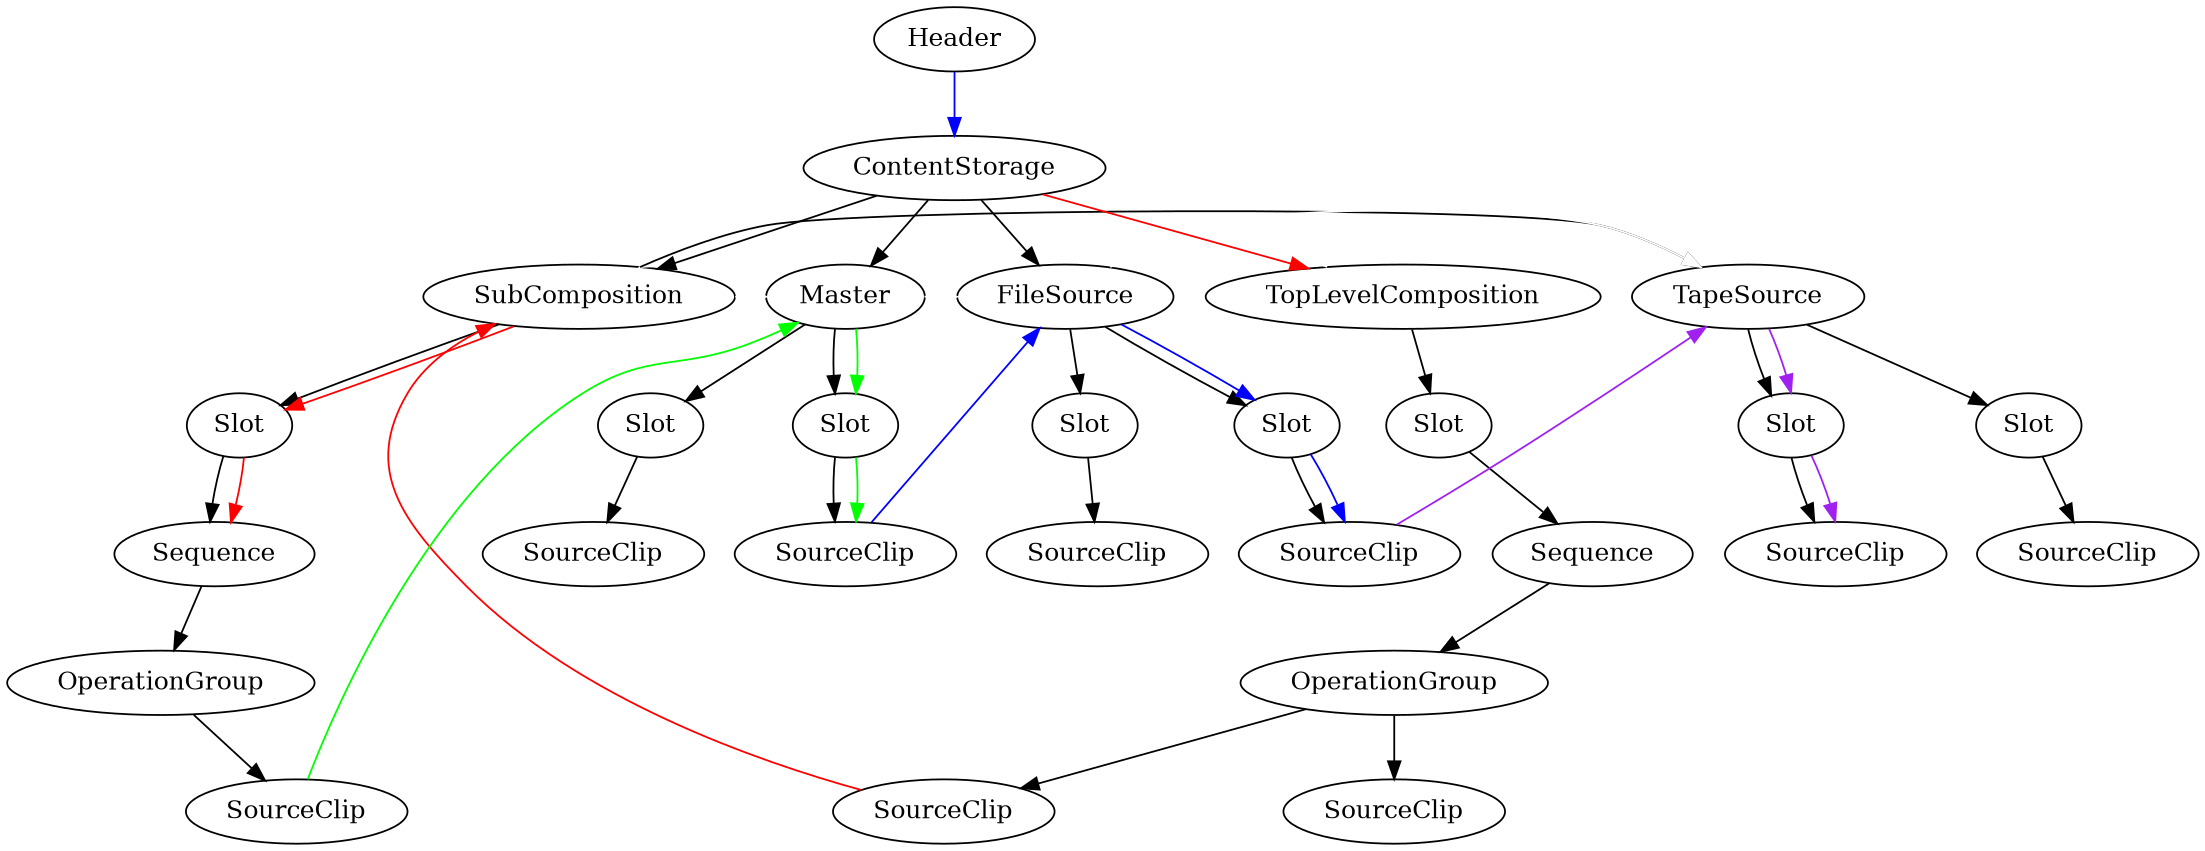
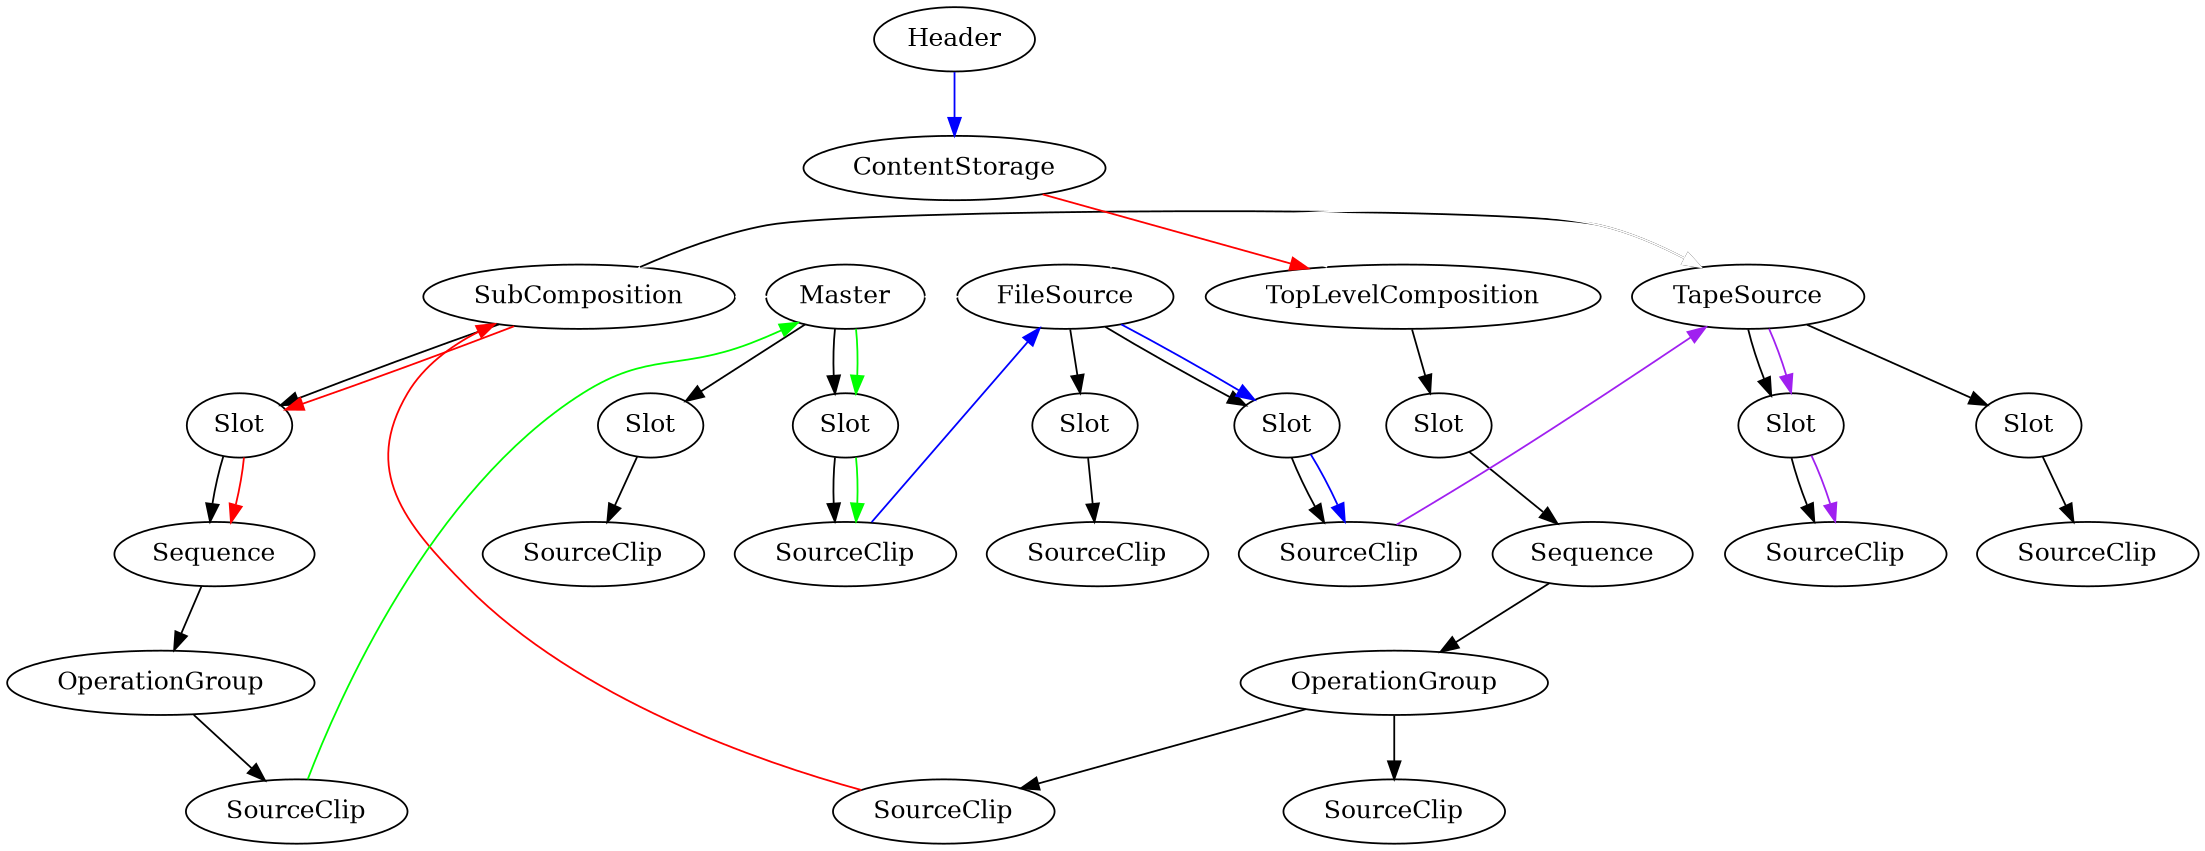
edge "ContentStorage" -> "FileSource": removed
edge "ContentStorage" -> "Master": removed
edge "ContentStorage" -> "SubComposition": removed
